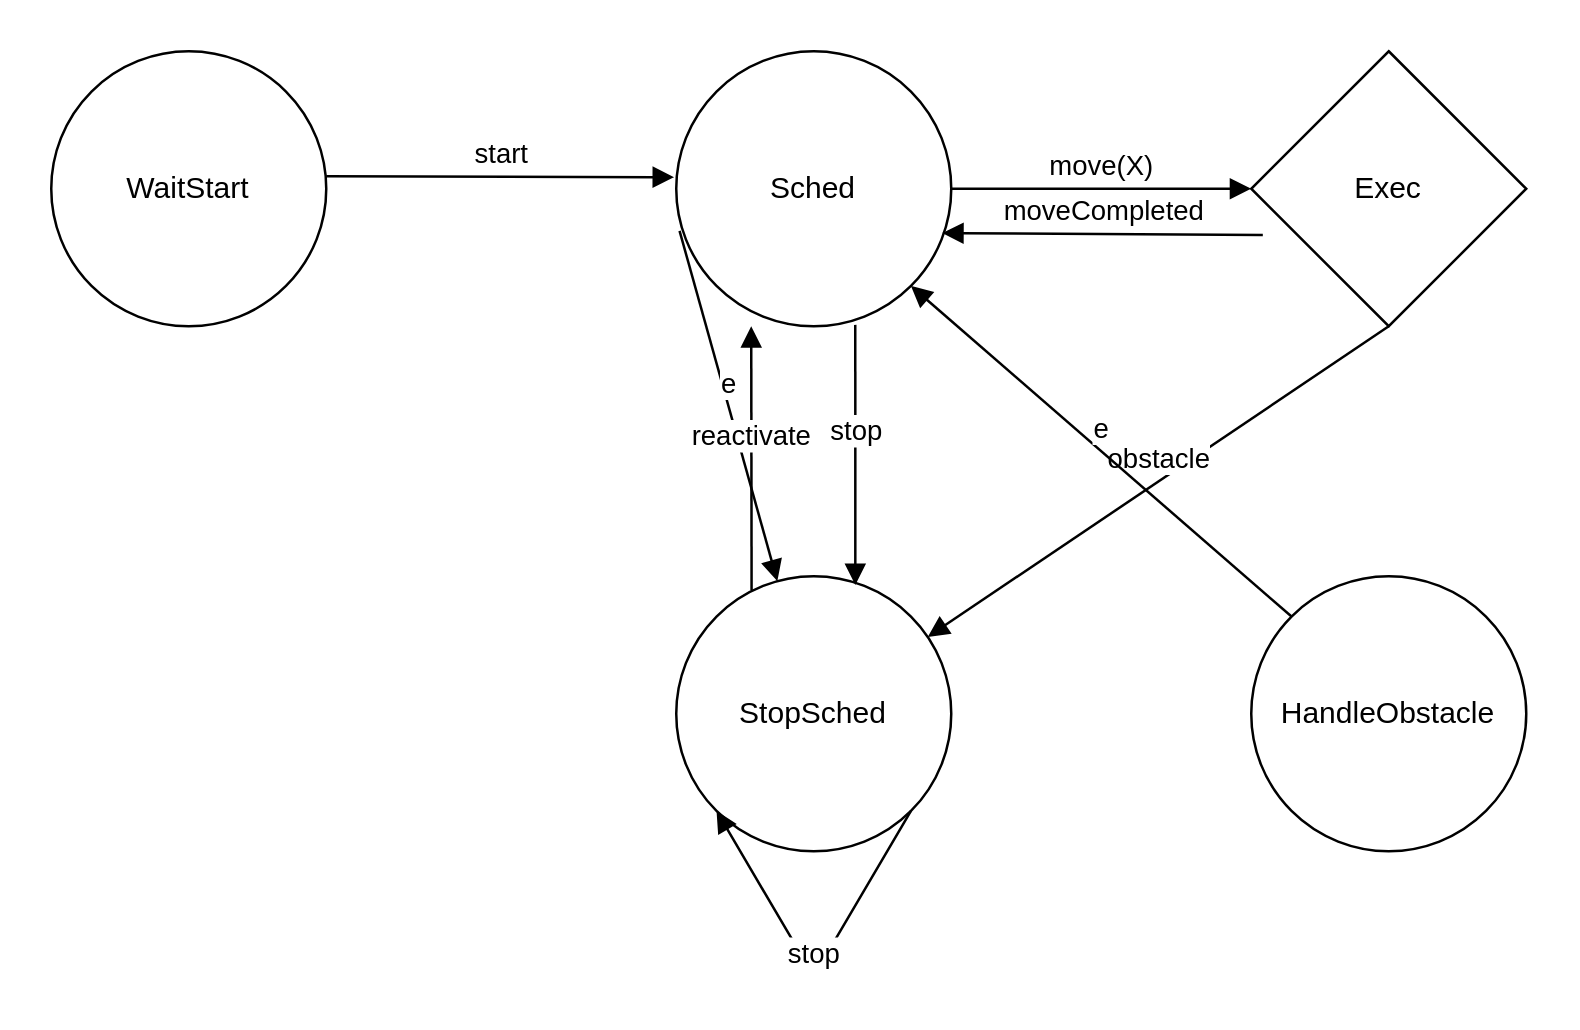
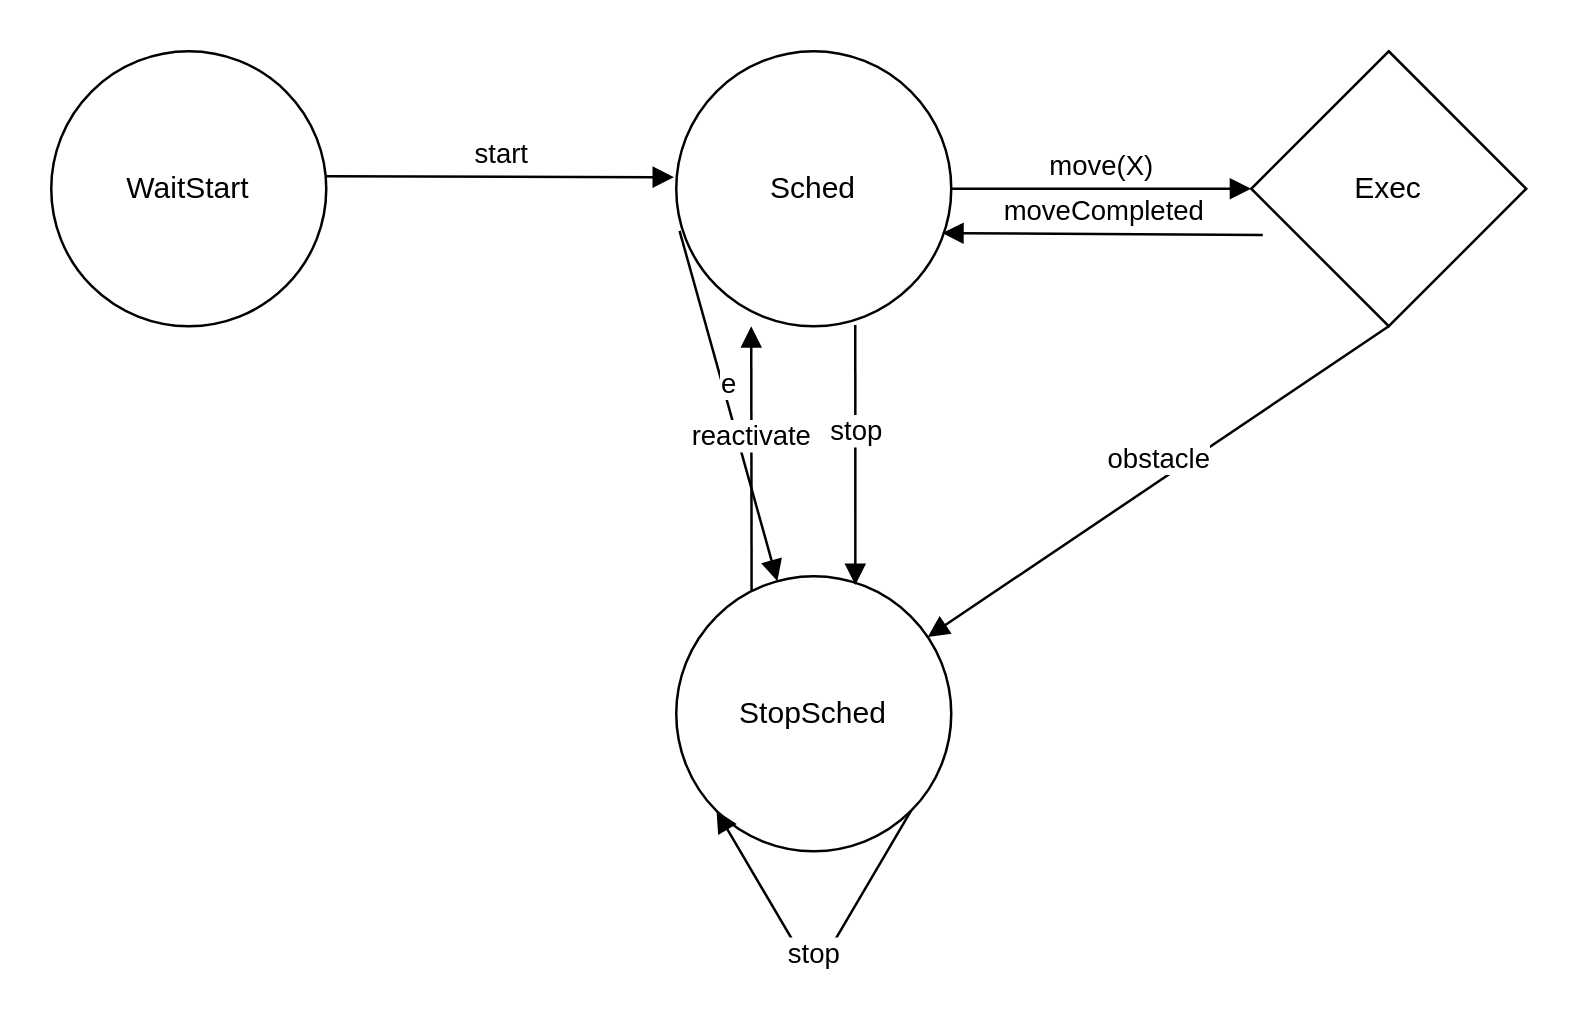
edge "HandleObstacle" -> "Sched": removed, label "e"
node "HandleObstacle": removed
